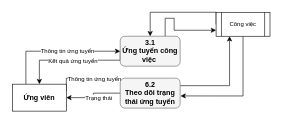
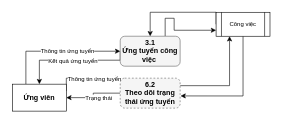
node "6.2 Theo dõi trạng thái ứng tuyển": style solid -> dashed
